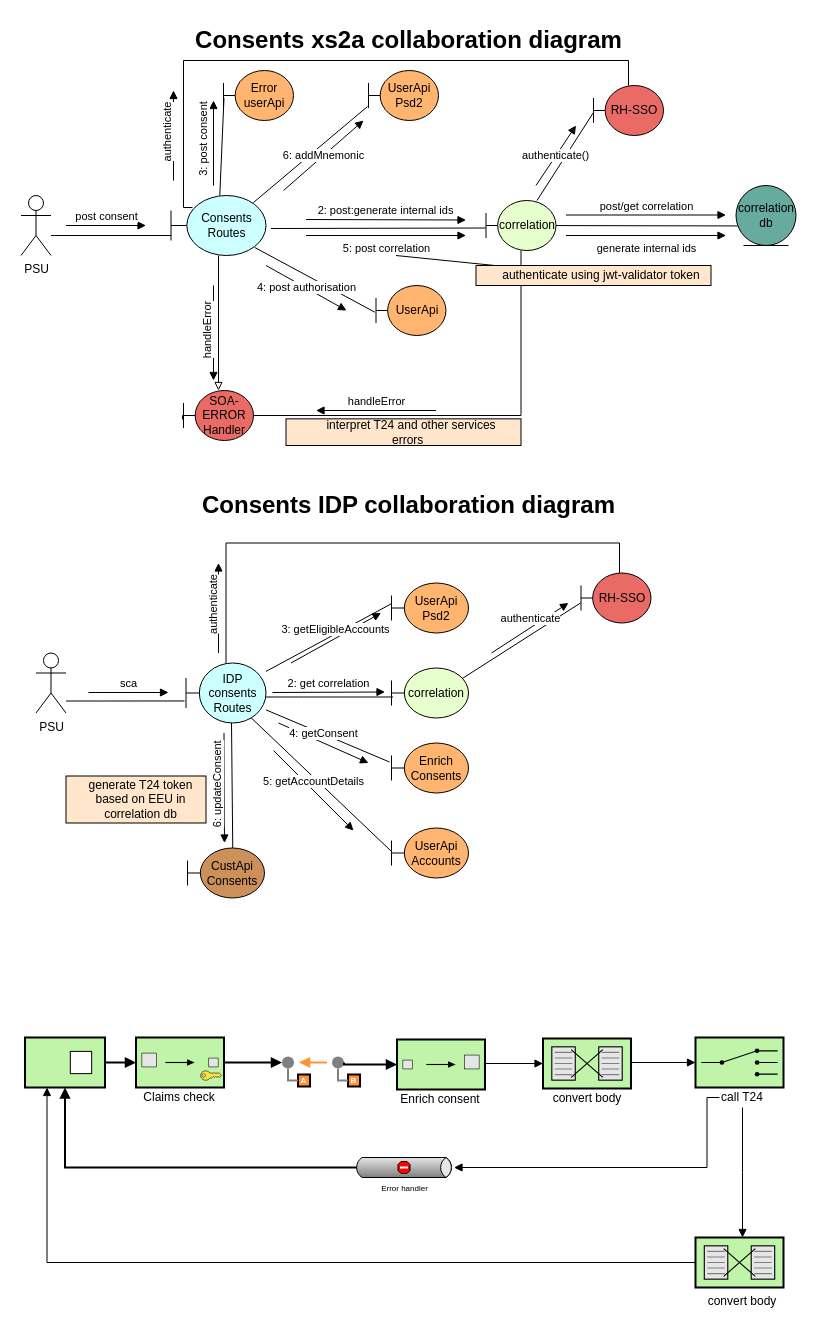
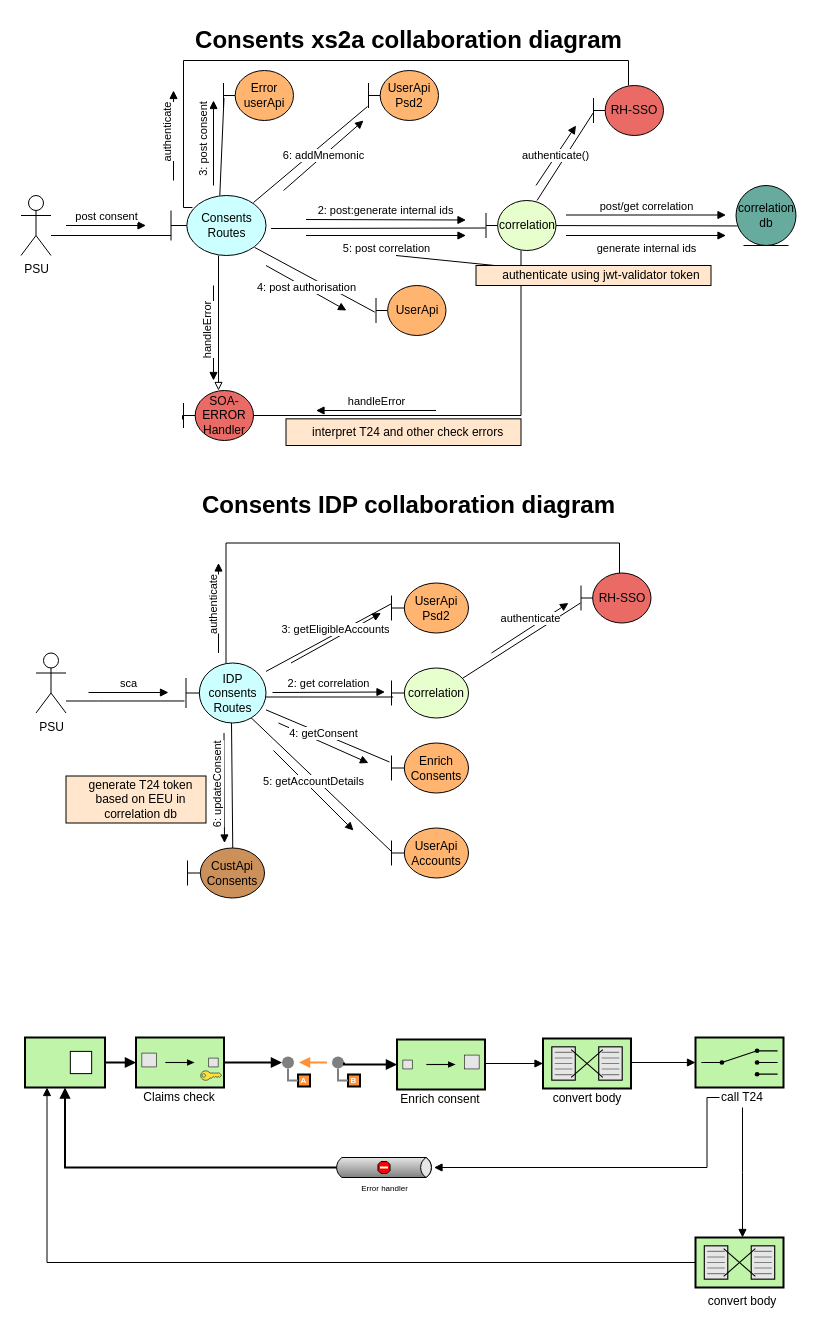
node "interpret T24 and other services errors": label "interpret T24 and other services errors" -> "interpret T24 and other check errors"
node "Error handler": moved (404, 1168) -> (384, 1168)
